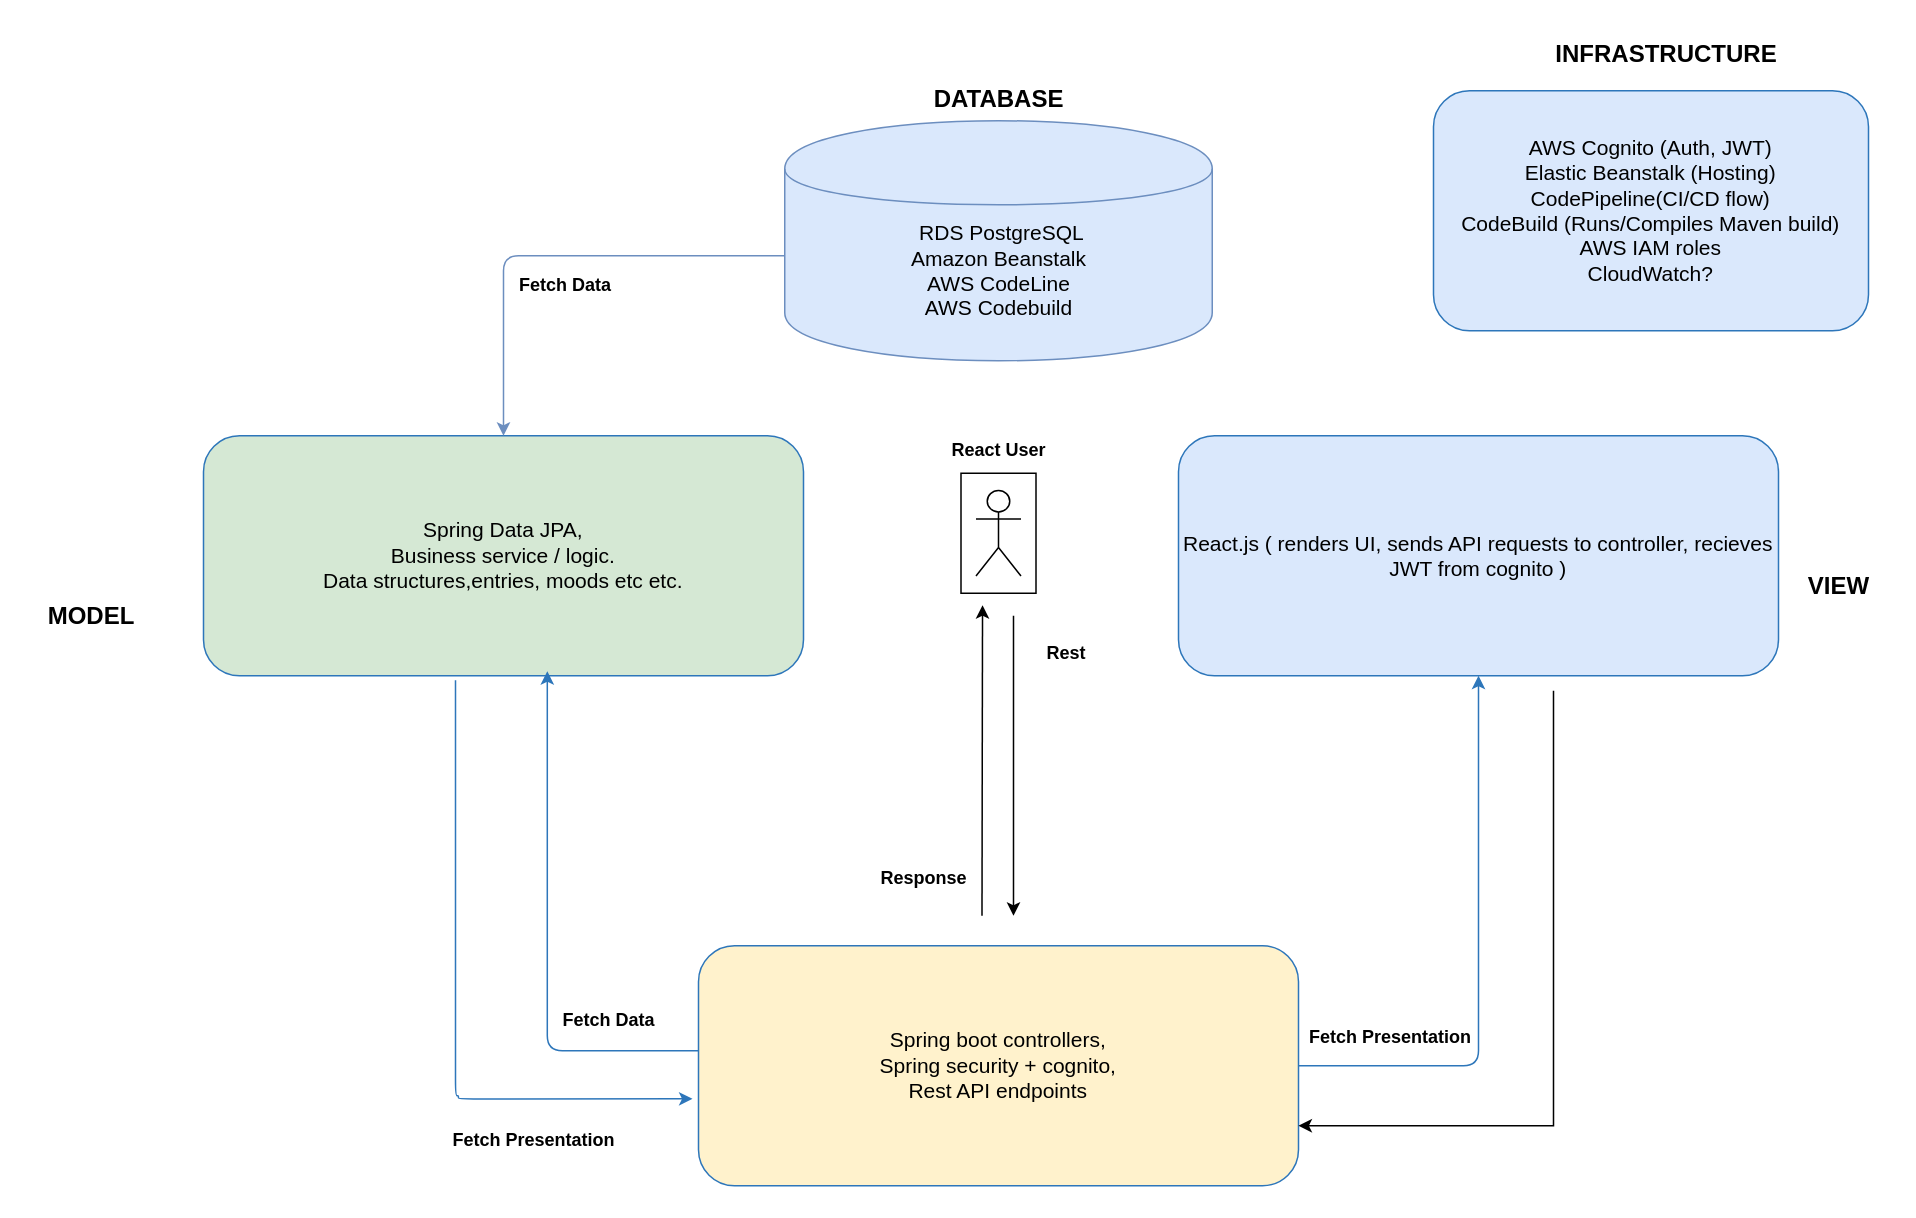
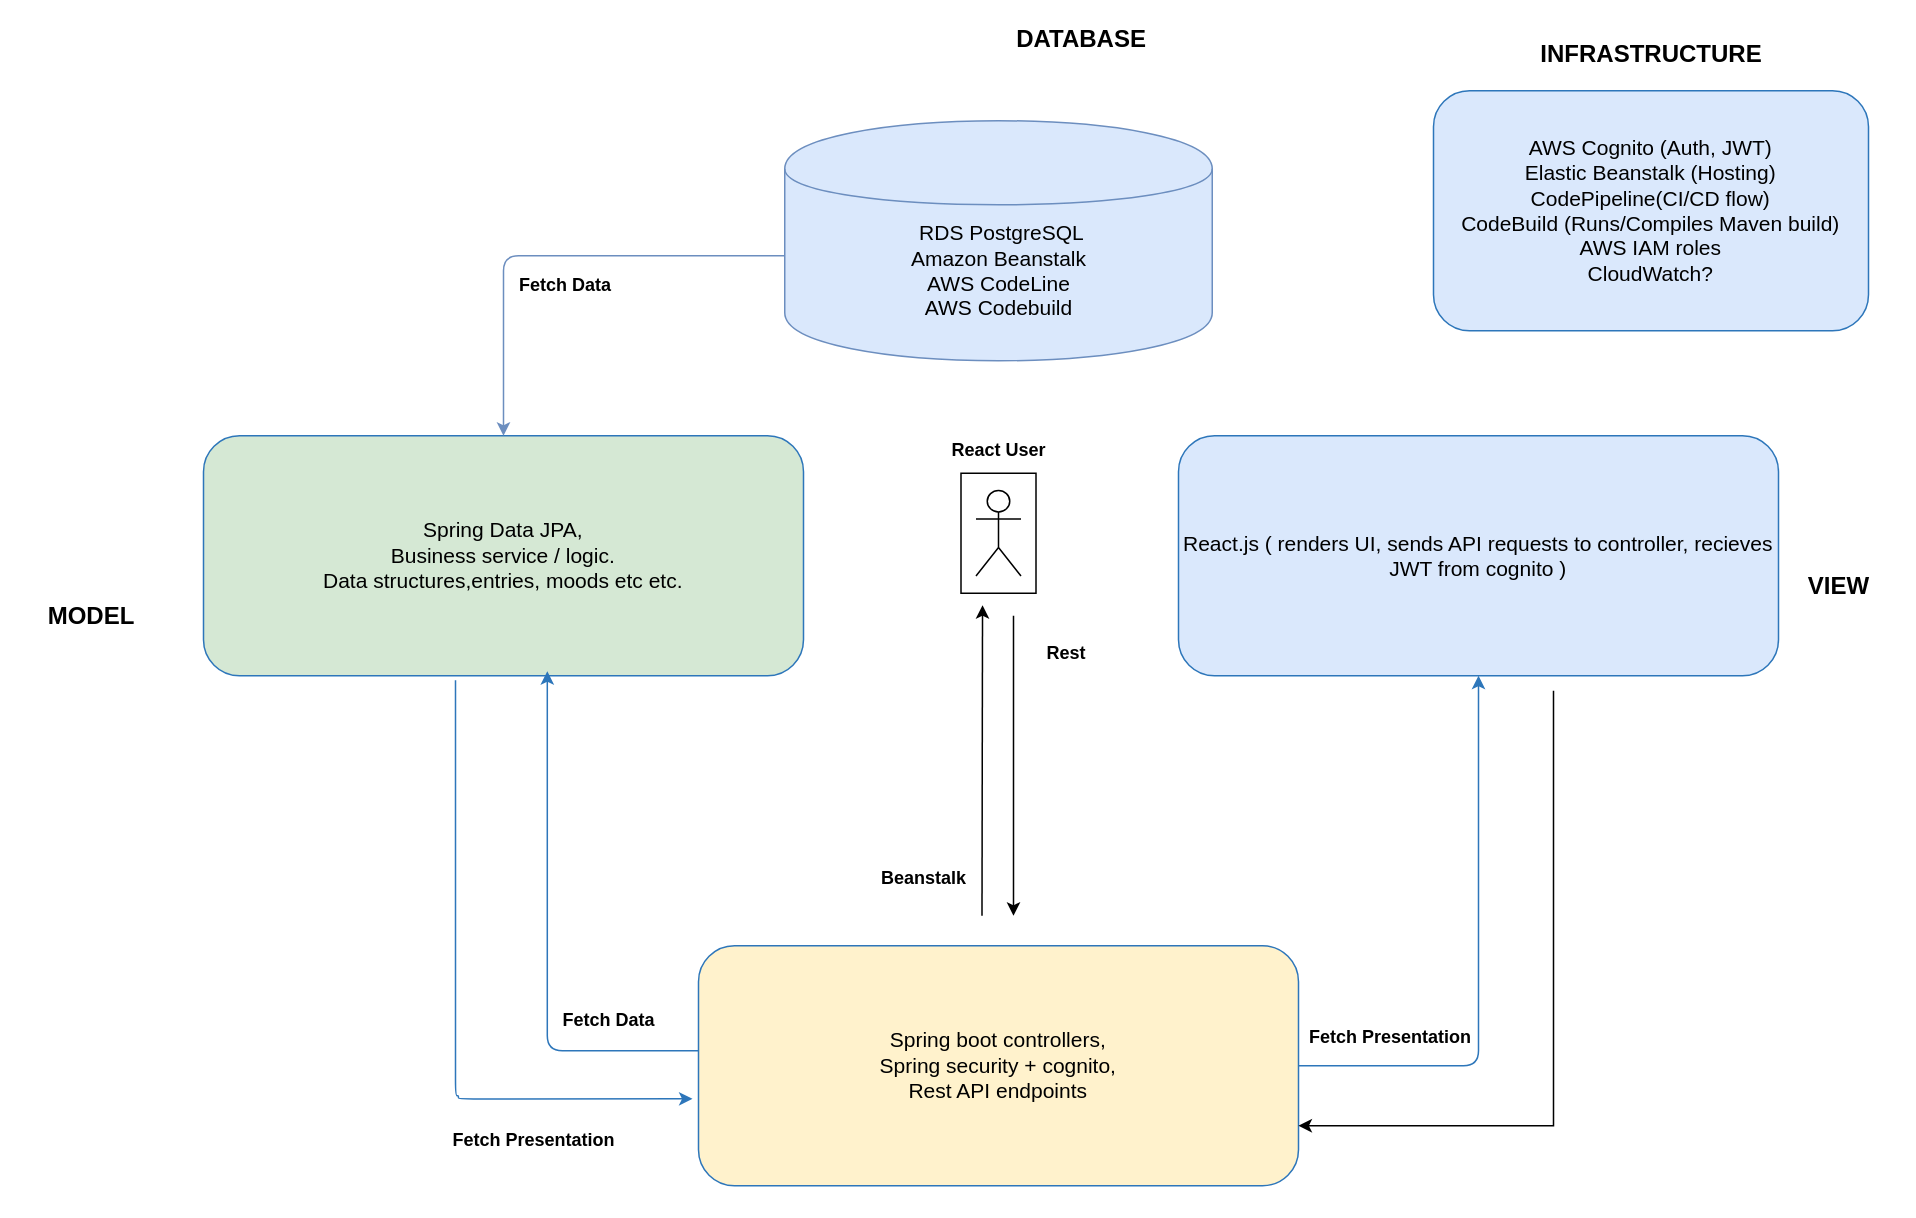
node "INFRASTRUCTURE": moved (1666, 53) -> (1651, 53)
node "DATABASE": moved (998, 98) -> (1081, 38)
node "Response": label "Response" -> "Beanstalk"
